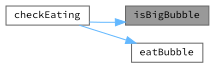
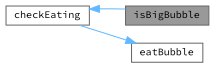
edge "checkEating" -> "isBigBubble": reversed
